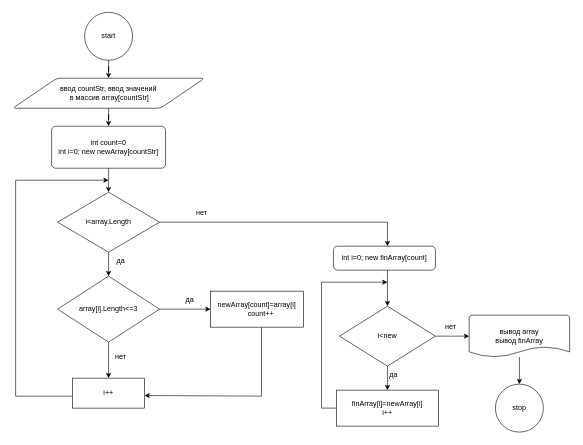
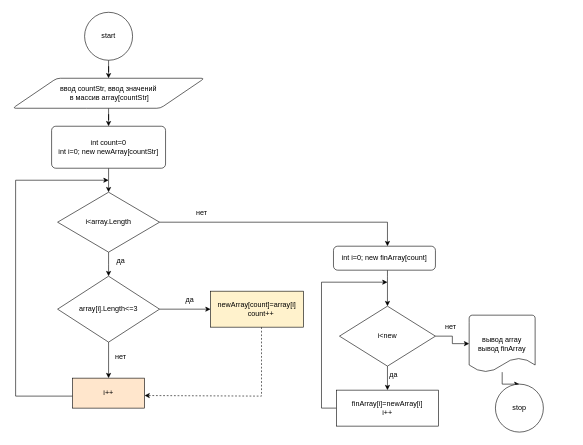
node "newArray[count]=array[i] count++": fillcolor #ffffff -> #fff2cc
node "вывод array вывод finArray": size 101x42 -> 66x57
node "i++": fillcolor #ffffff -> #ffe6cc
edge "newArray[count]=array[i] count++" -> "i++": style solid -> dashed
